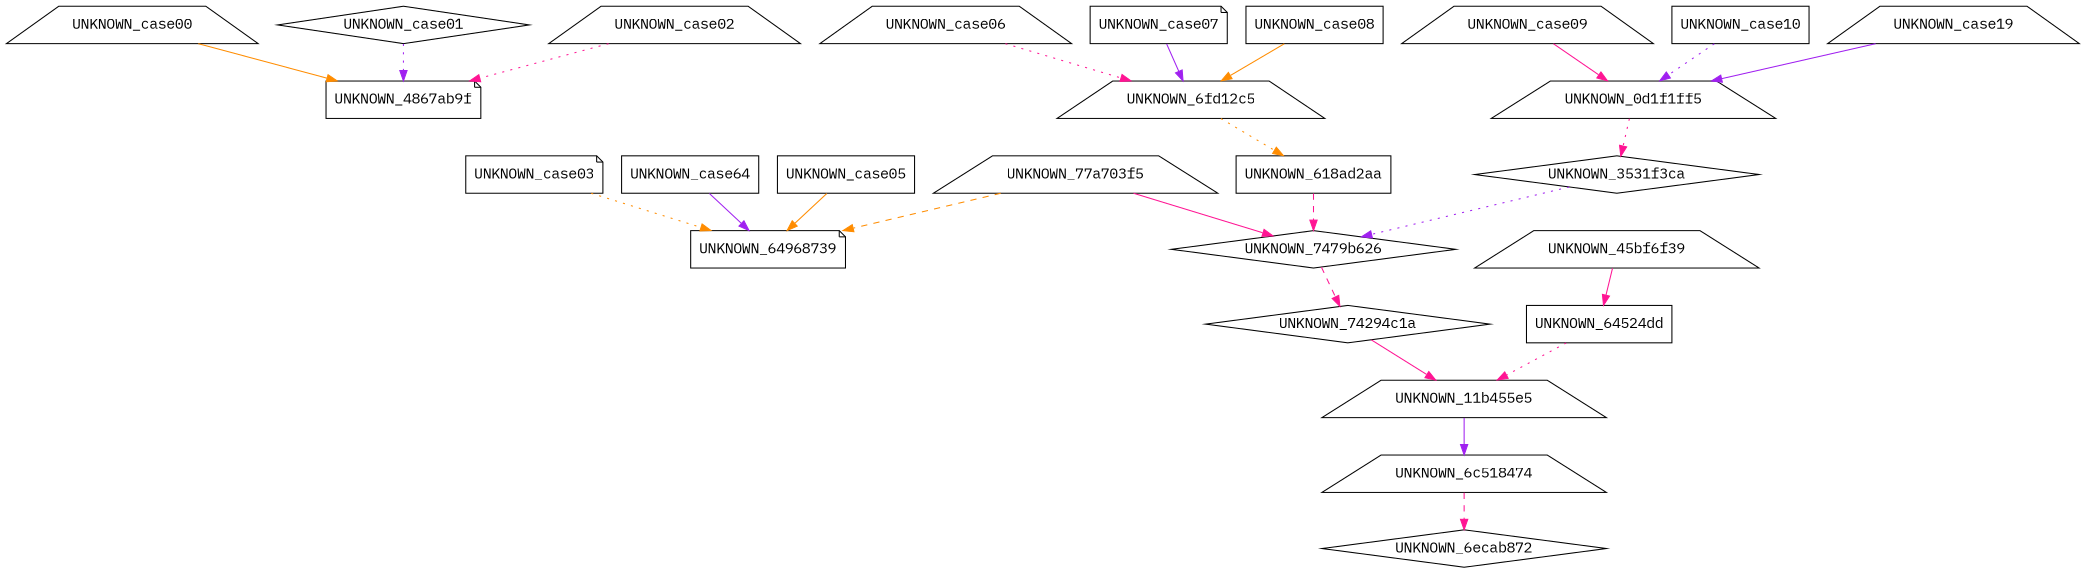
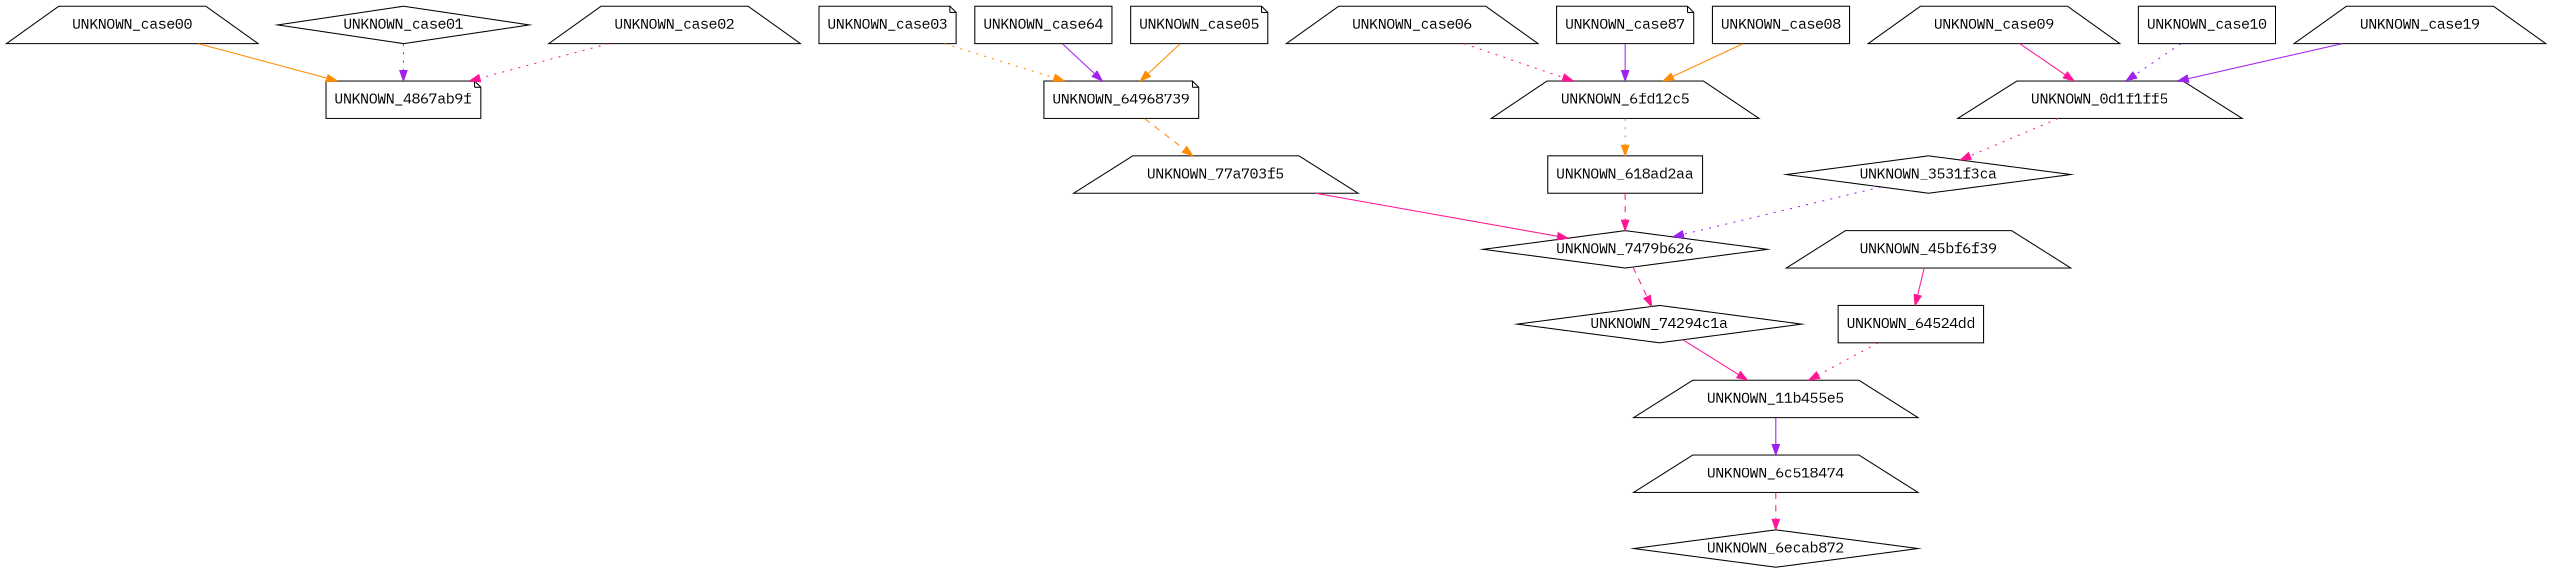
node "UNKNOWN_case07": label "UNKNOWN_case07" -> "UNKNOWN_case87"
node "UNKNOWN_case05": shape box -> note
edge "UNKNOWN_77a703f5" -> "UNKNOWN_64968739": reversed
